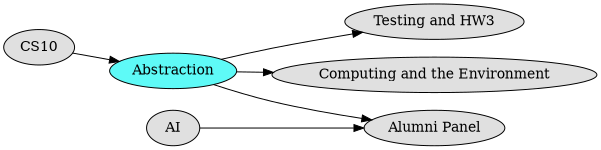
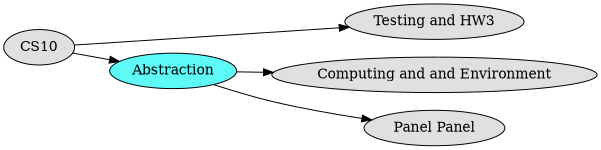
edge "Abstraction" -> "Testing and HW3": now "CS10" -> "Testing and HW3"
node "Computing and the Environment": label "Computing and the Environment" -> "Computing and and Environment"
node "AI": removed
node "Alumni Panel": label "Alumni Panel" -> "Panel Panel"
